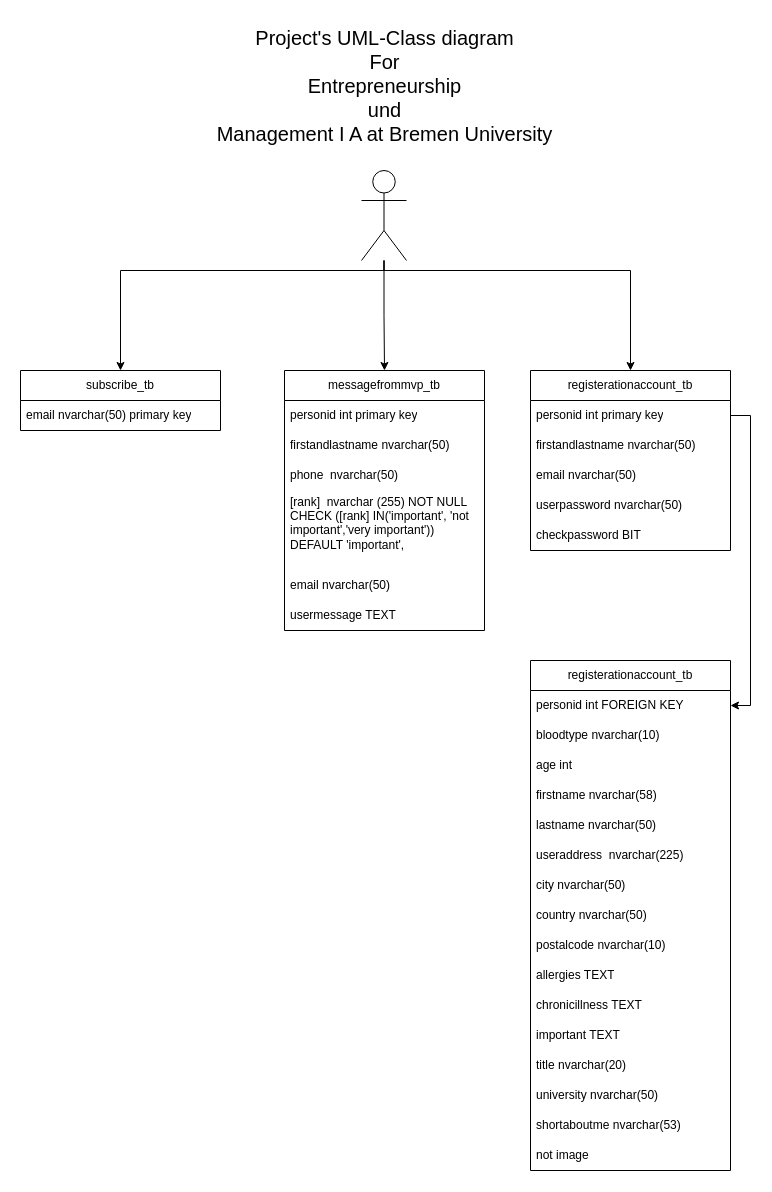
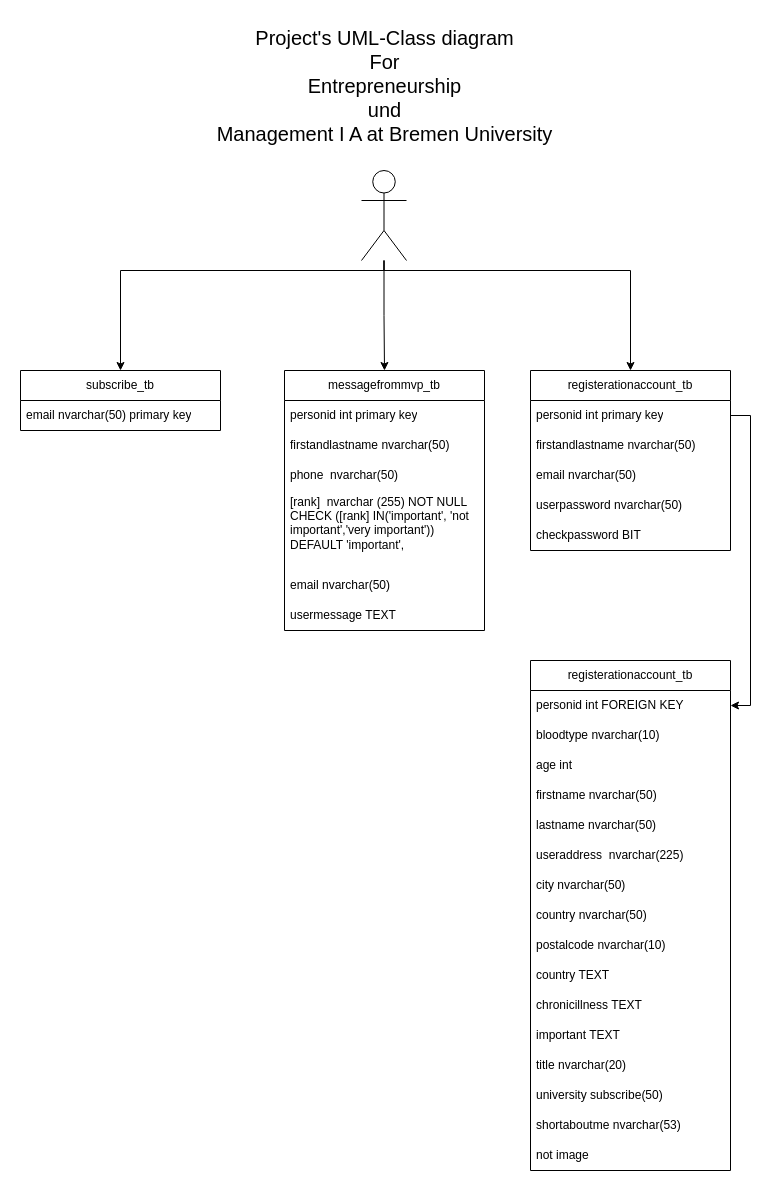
node "firstname nvarchar(58)": label "firstname nvarchar(58)" -> "firstname nvarchar(50)"
node "allergies TEXT": label "allergies TEXT" -> "country TEXT"
node "university nvarchar(50)": label "university nvarchar(50)" -> "university subscribe(50)"
